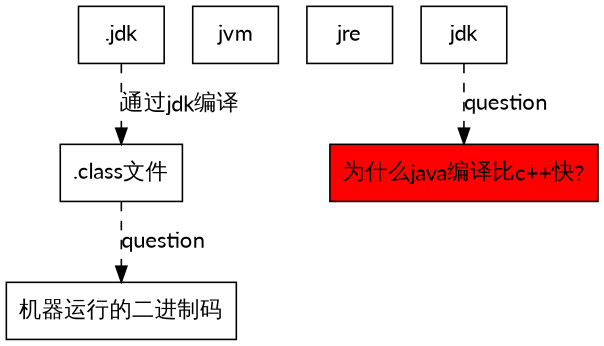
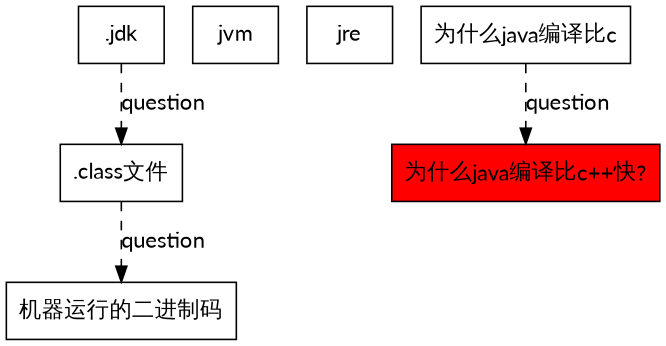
node "jdk": label "jdk" -> "为什么java编译比c"
edge ".jdk" -> ".class文件": label "通过jdk编译" -> "question"
